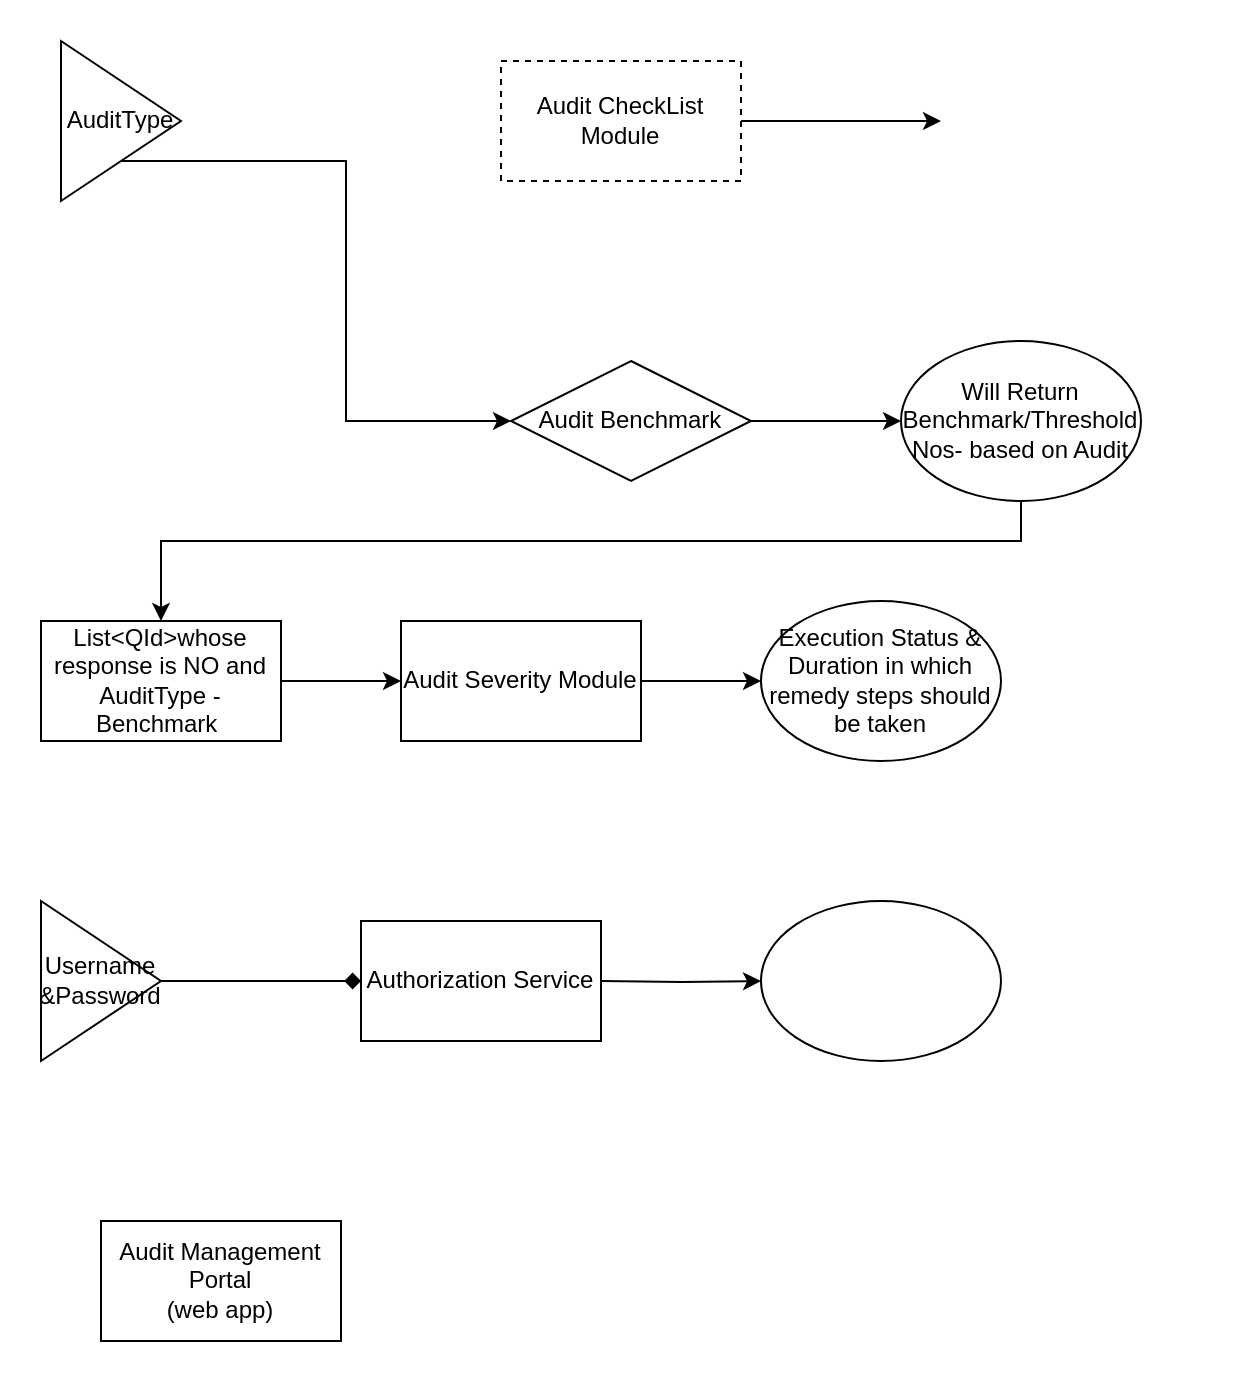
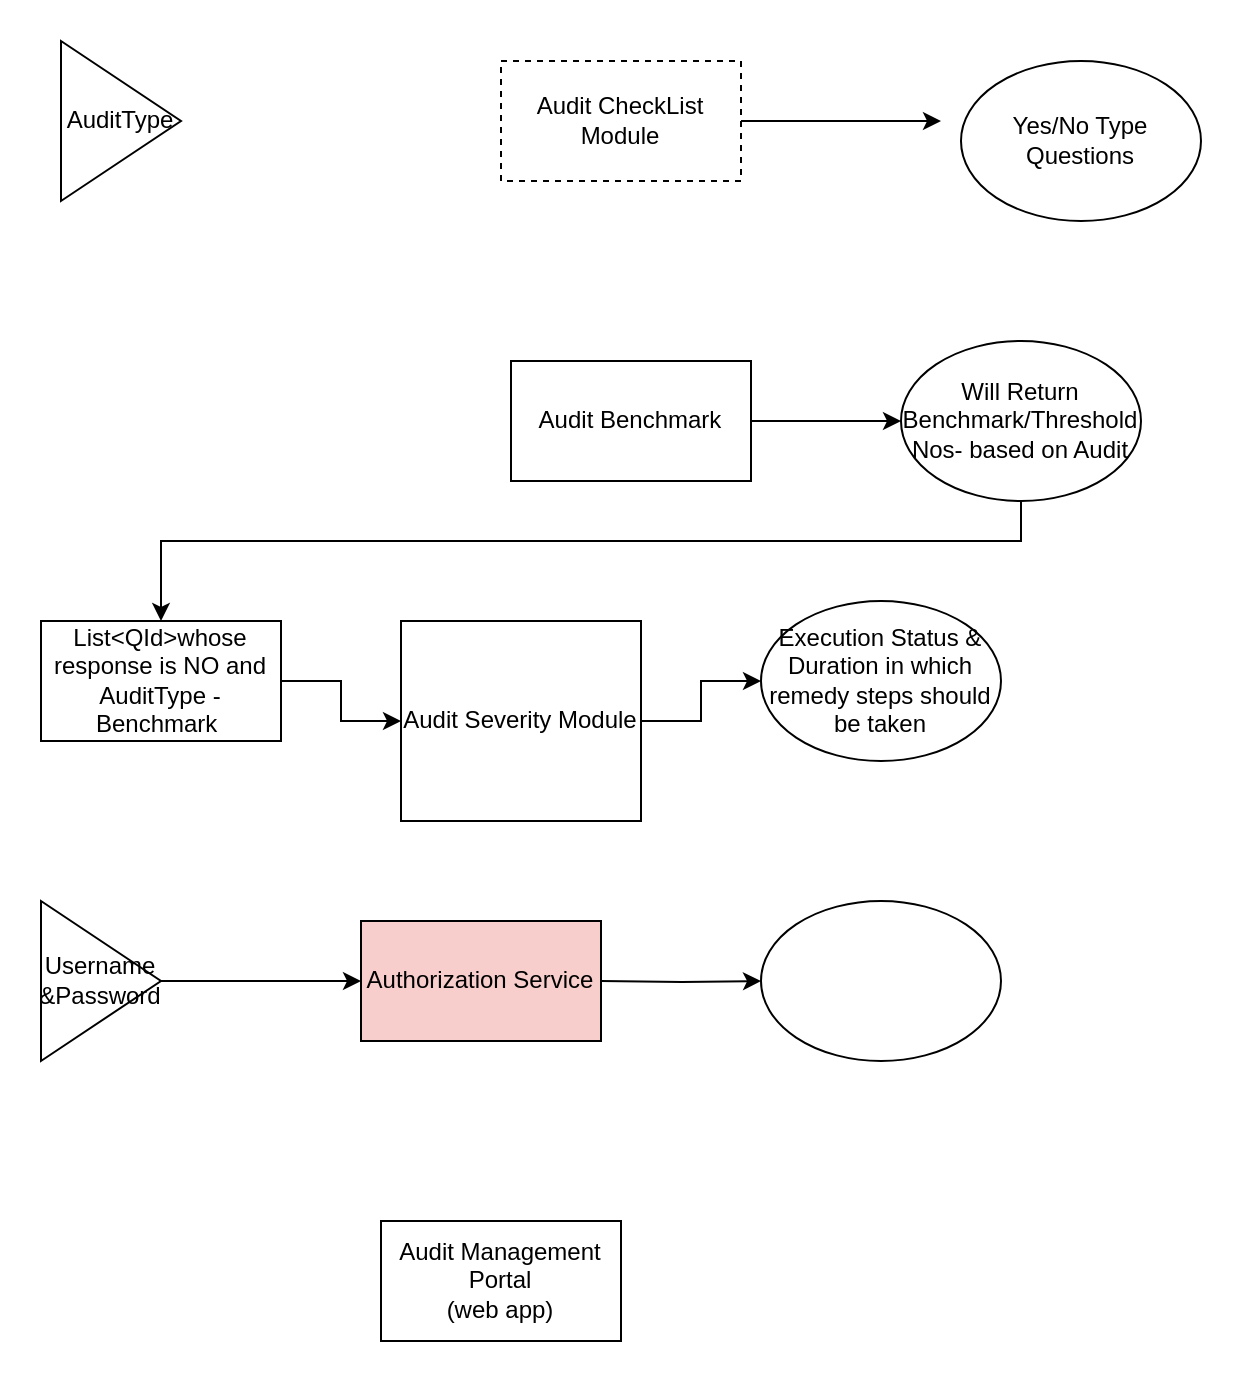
node "Yes/No Type Questions": added
edge "AuditType" -> "Audit Benchmark": removed
node "Audit Benchmark": shape diamond -> rectangle
node "Audit Severity Module": size 240x120 -> 240x200
edge "Username &Password" -> "Authorization Service": arrowhead diamond -> classic
node "Authorization Service": fillcolor #ffffff -> #f8cecc
node "Audit Management Portal (web app)": moved (221, 1281) -> (501, 1281)
